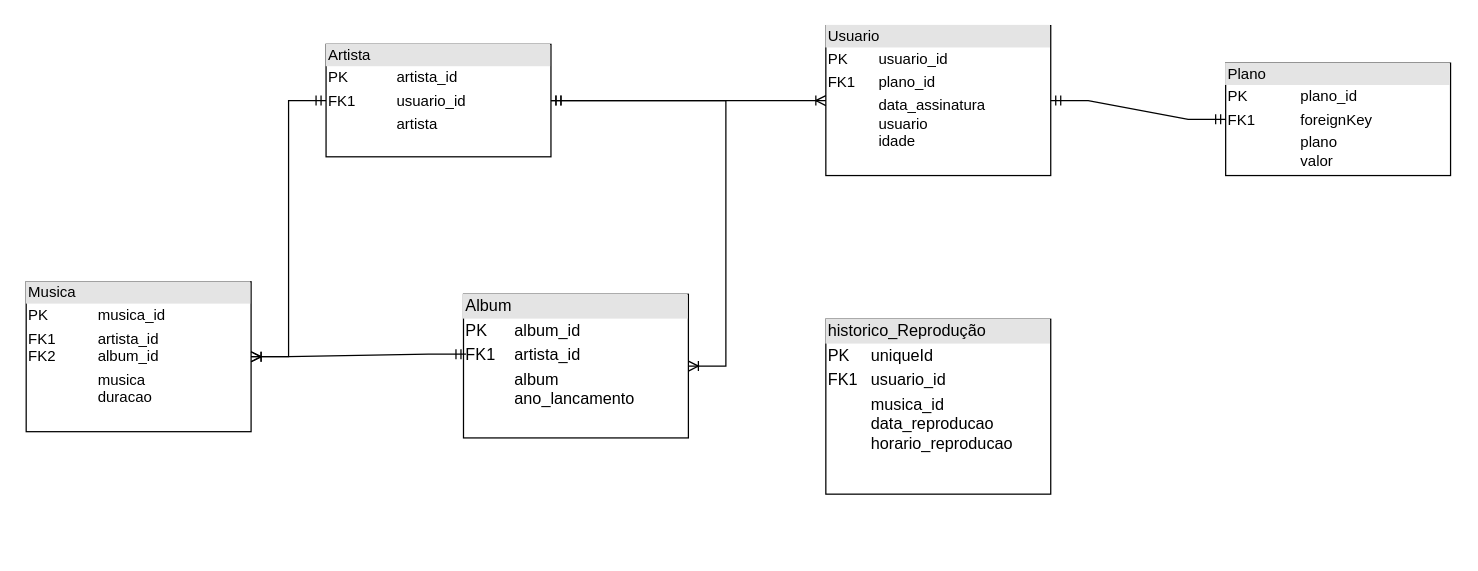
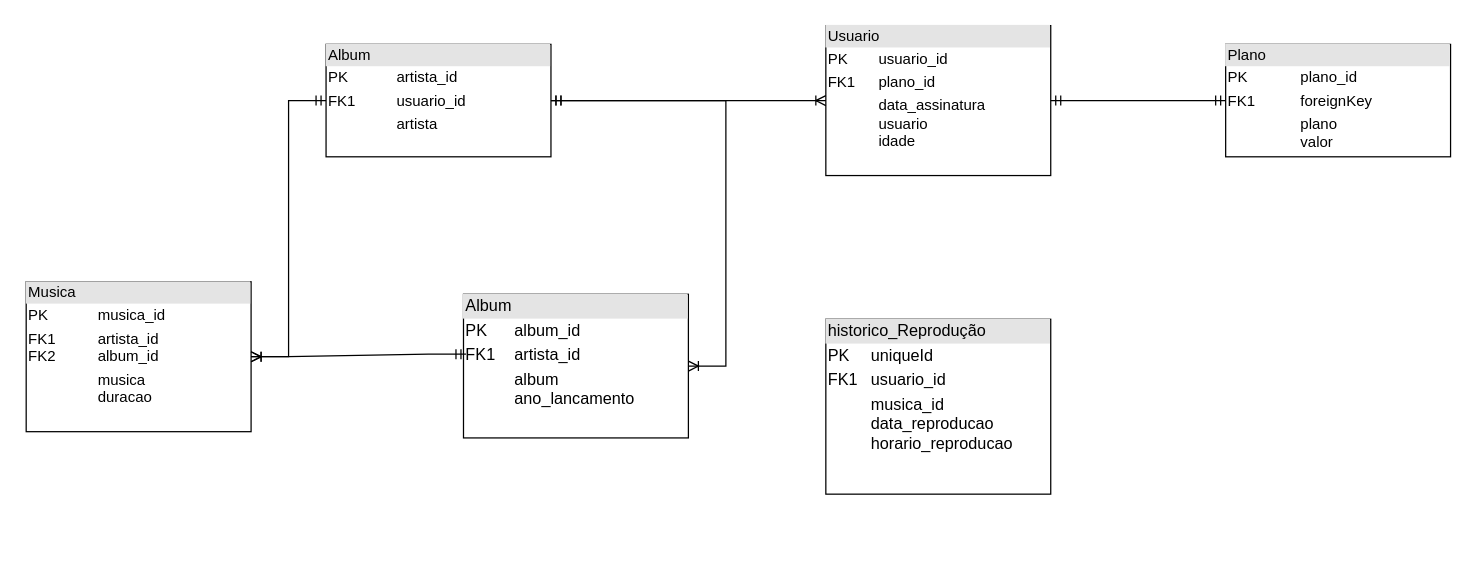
node "Artista PK artista_id FK1 usuario_id artista": label "Artista PK artista_id FK1 usuario_id artista" -> "Album PK artista_id FK1 usuario_id artista"
node "Plano PK plano_id FK1 foreignKey plano valor": moved (1338, 119) -> (1338, 101)
